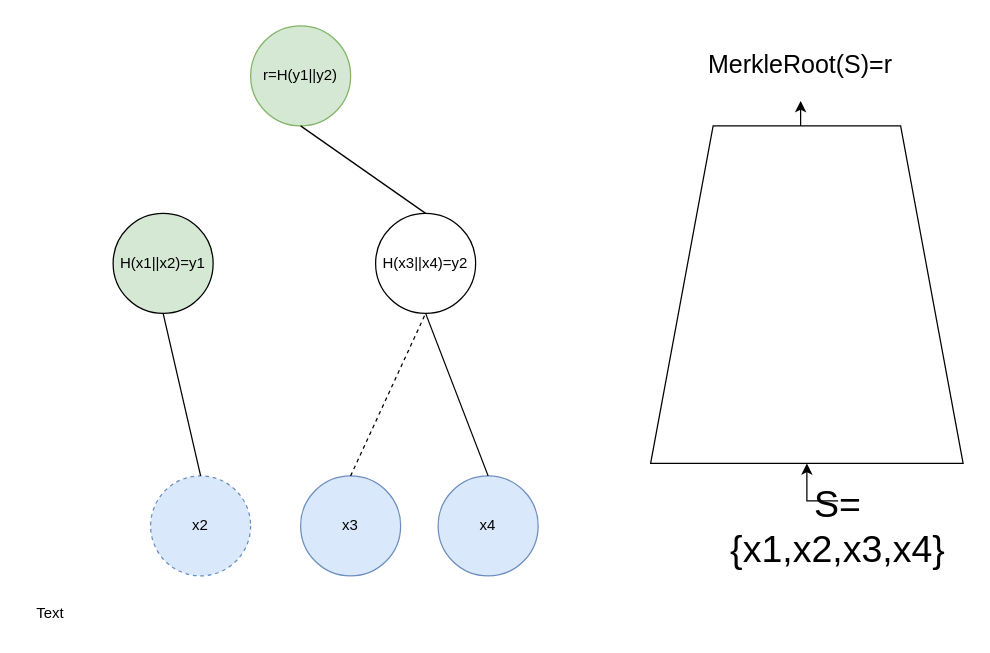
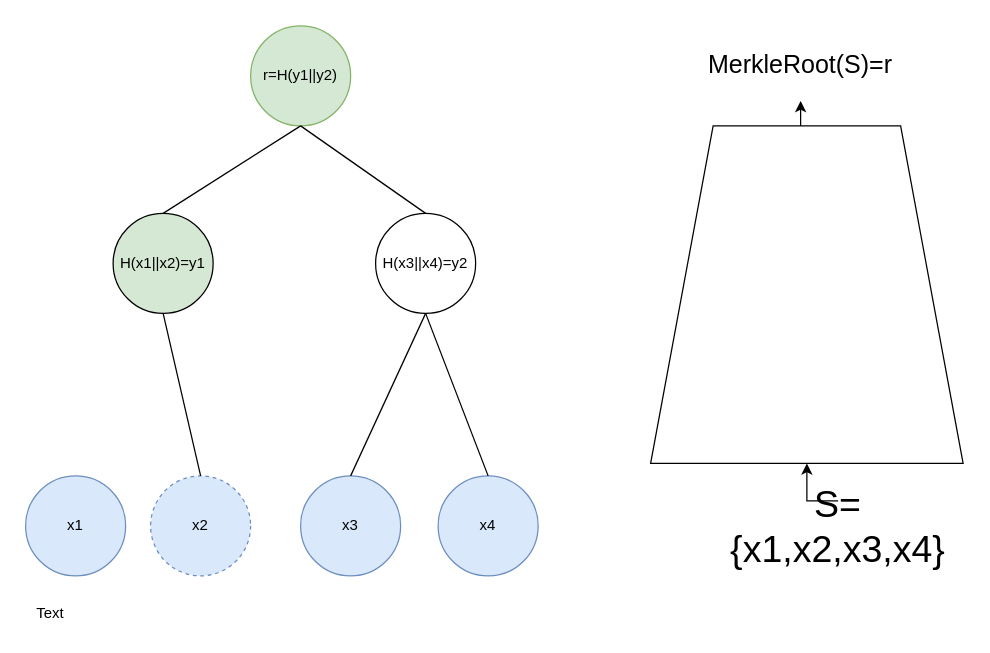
edge "r=H(y1||y2)" -- "H(x1||x2)=y1": added
edge "H(x3||x4)=y2" -- "x3": style dashed -> solid
node "x1": added
